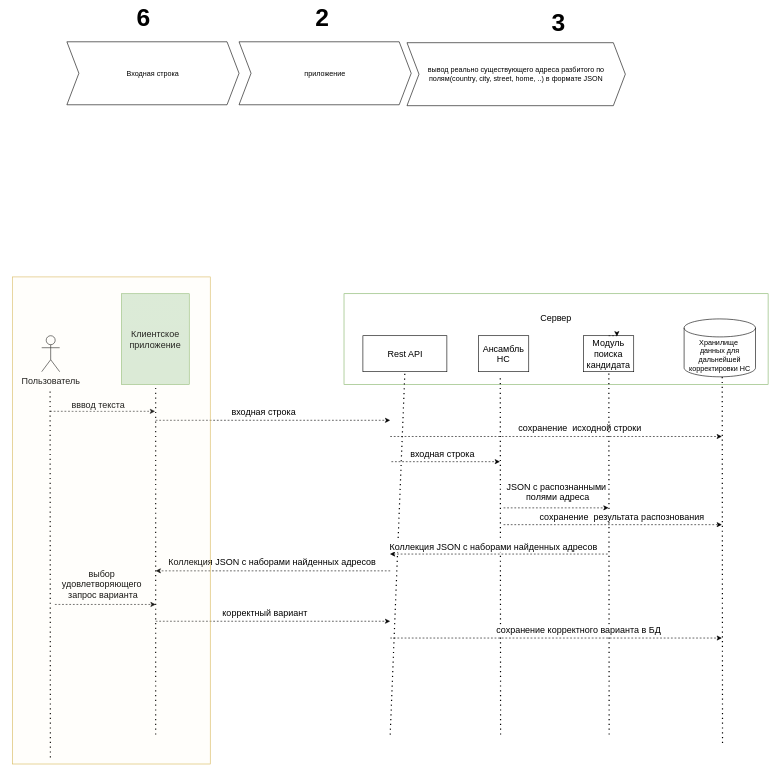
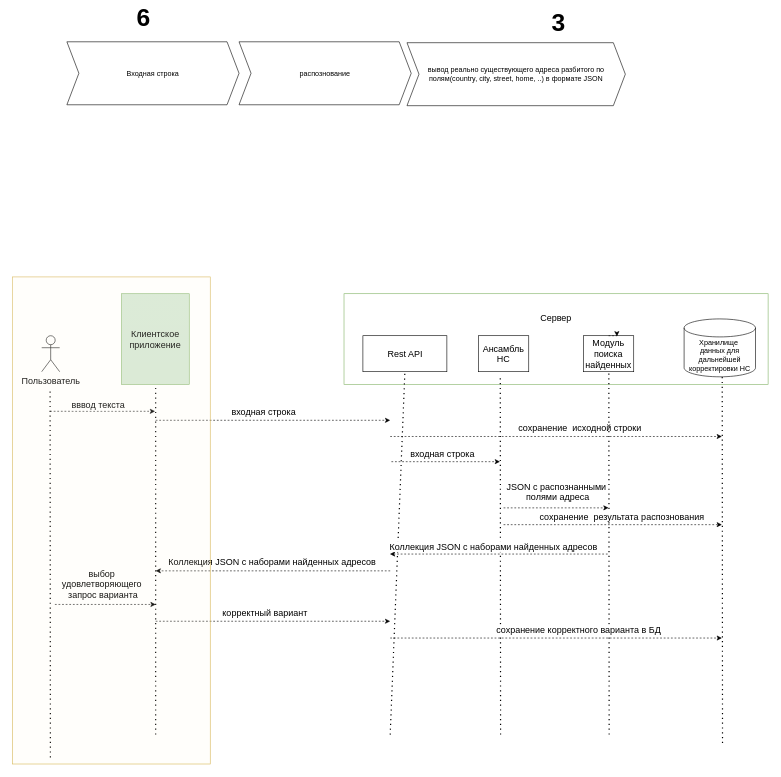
node "2": removed
node "приложение": label "приложение" -> "распознование"
node "Модуль поиска кандидата": label "Модуль поиска кандидата" -> "Модуль поиска найденных"
